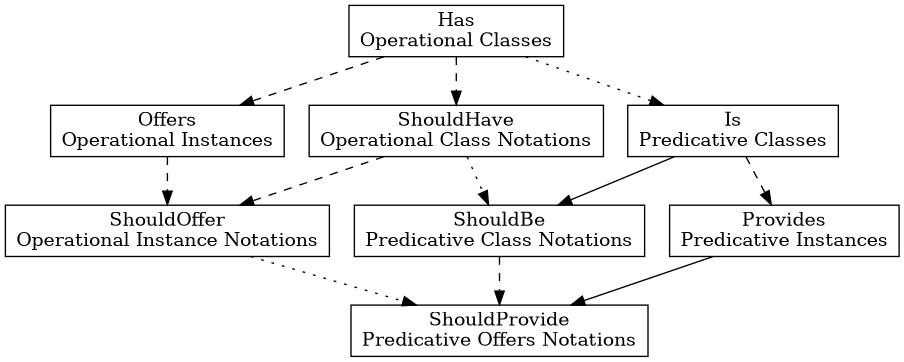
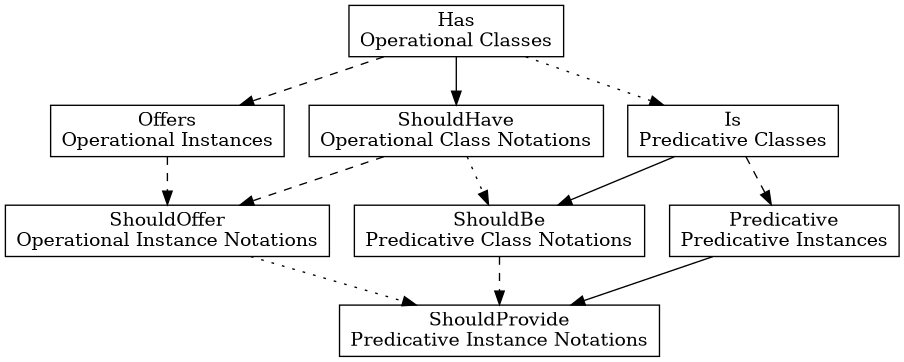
edge "Has Operational Classes" -> "ShouldHave Operational Class Notations": style dashed -> solid
node "Provides Predicative Instances": label "Provides Predicative Instances" -> "Predicative Predicative Instances"
node "ShouldProvide Predicative Offers Notations": label "ShouldProvide Predicative Offers Notations" -> "ShouldProvide Predicative Instance Notations"
